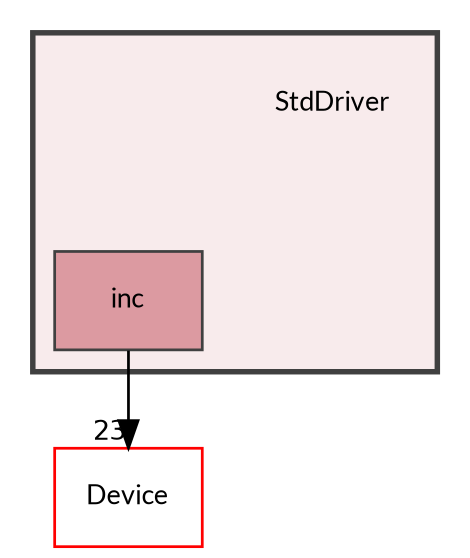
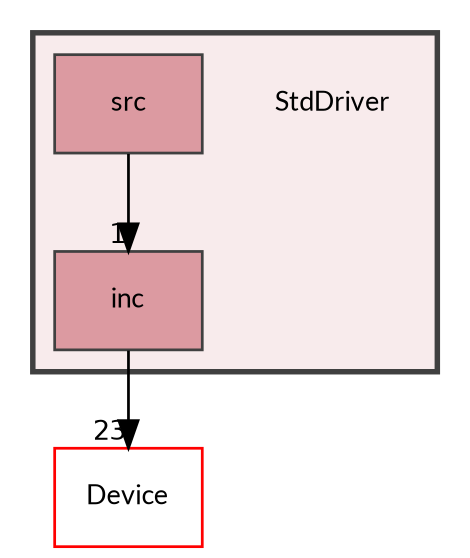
node "src": added
